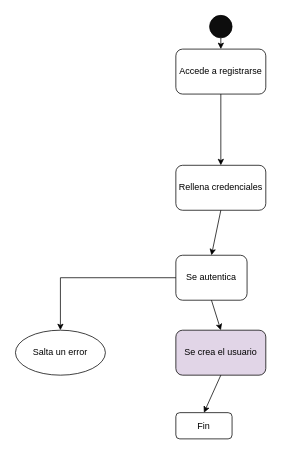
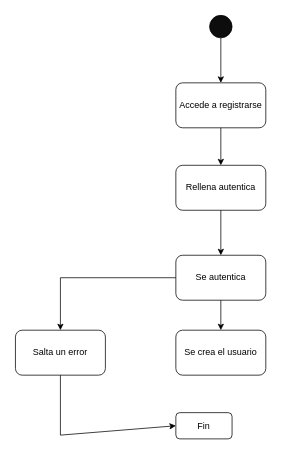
node "Accede a registrarse": moved (221, 72) -> (221, 105)
node "Rellena credenciales": label "Rellena credenciales" -> "Rellena autentica"
node "Se autentica": size 71x45 -> 90x45
node "Salta un error": shape ellipse -> rounded rectangle
node "Se crea el usuario": fillcolor #e1d5e7 -> #ffffff
edge "Se crea el usuario" -> "Fin": removed
edge "Salta un error" -> "Fin": added
